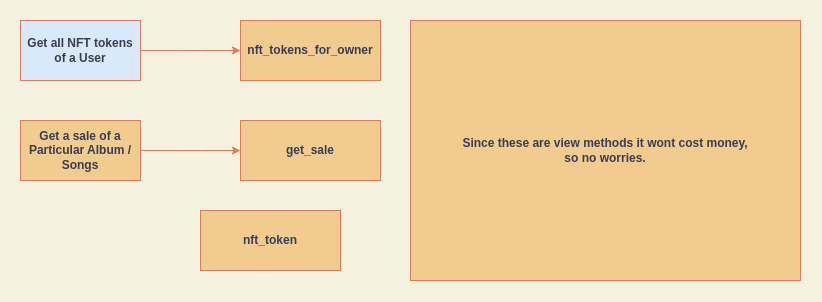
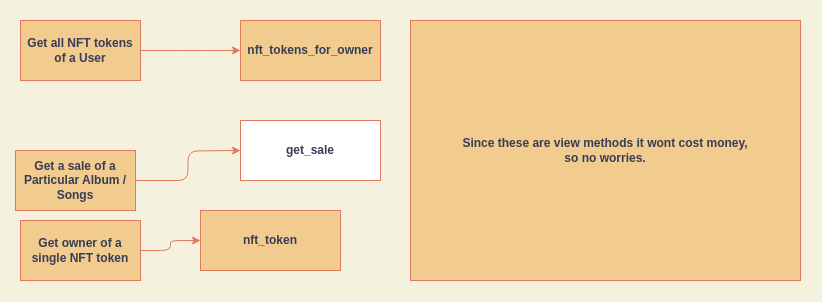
node "Get all NFT tokens of a User": fillcolor #dae8fc -> #f2cc8f
node "Get a sale of a Particular Album / Songs": moved (81, 151) -> (76, 181)
node "get_sale": fillcolor #f2cc8f -> #ffffff
edge "Get owner of a single NFT token" -> "nft_token": added
node "Get owner of a single NFT token": added
